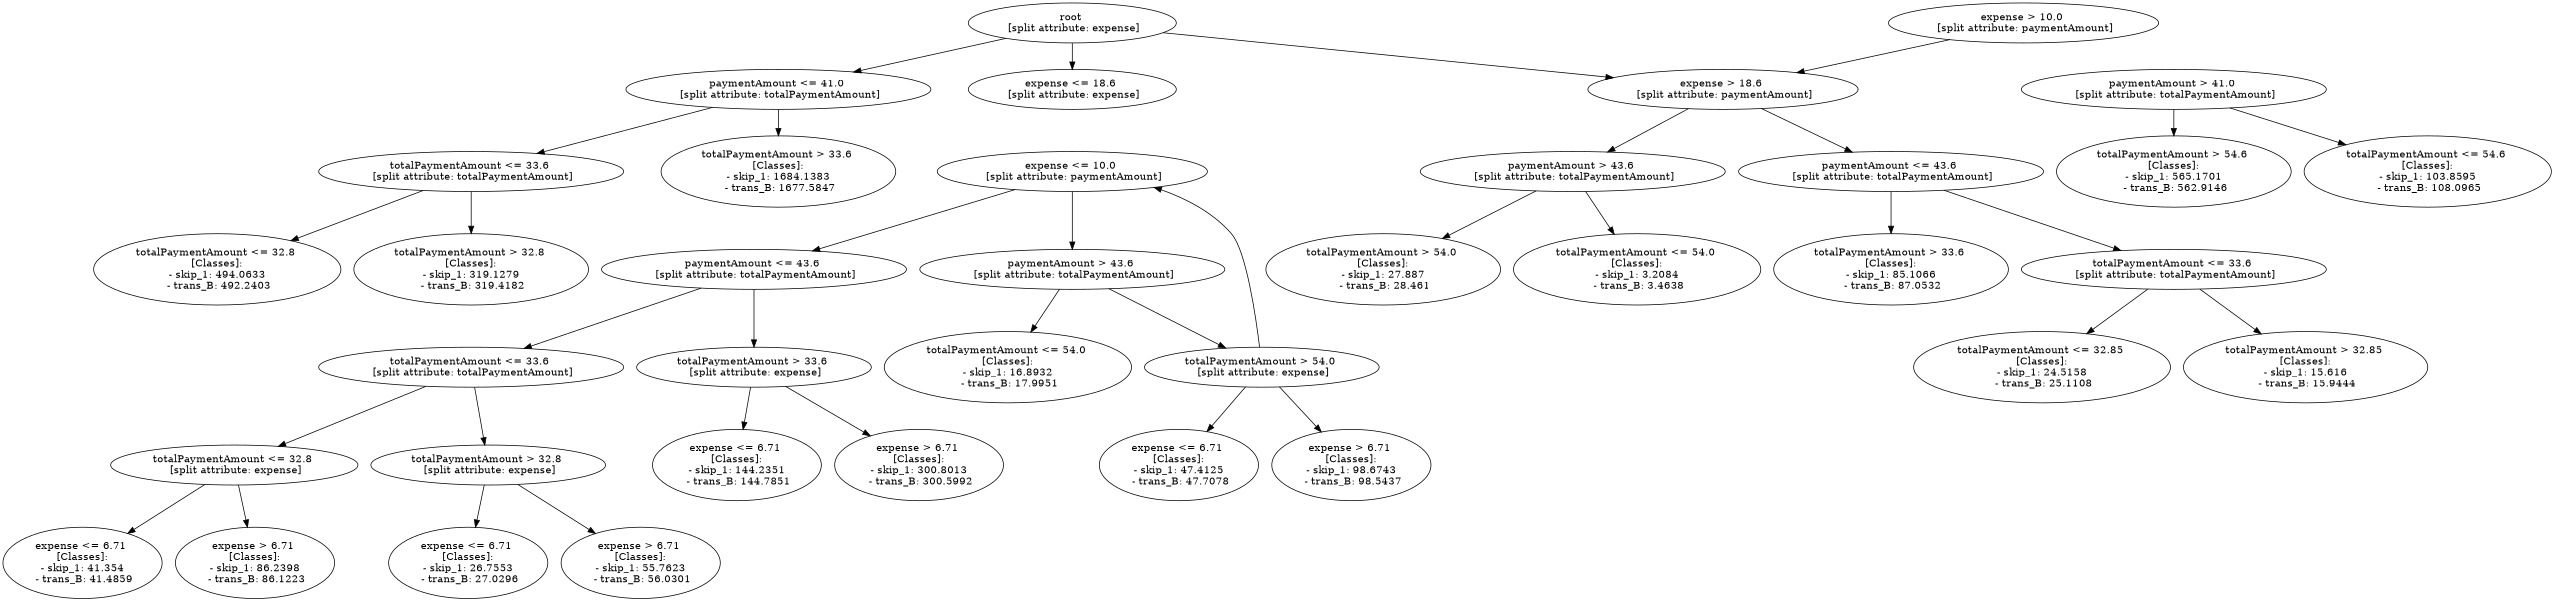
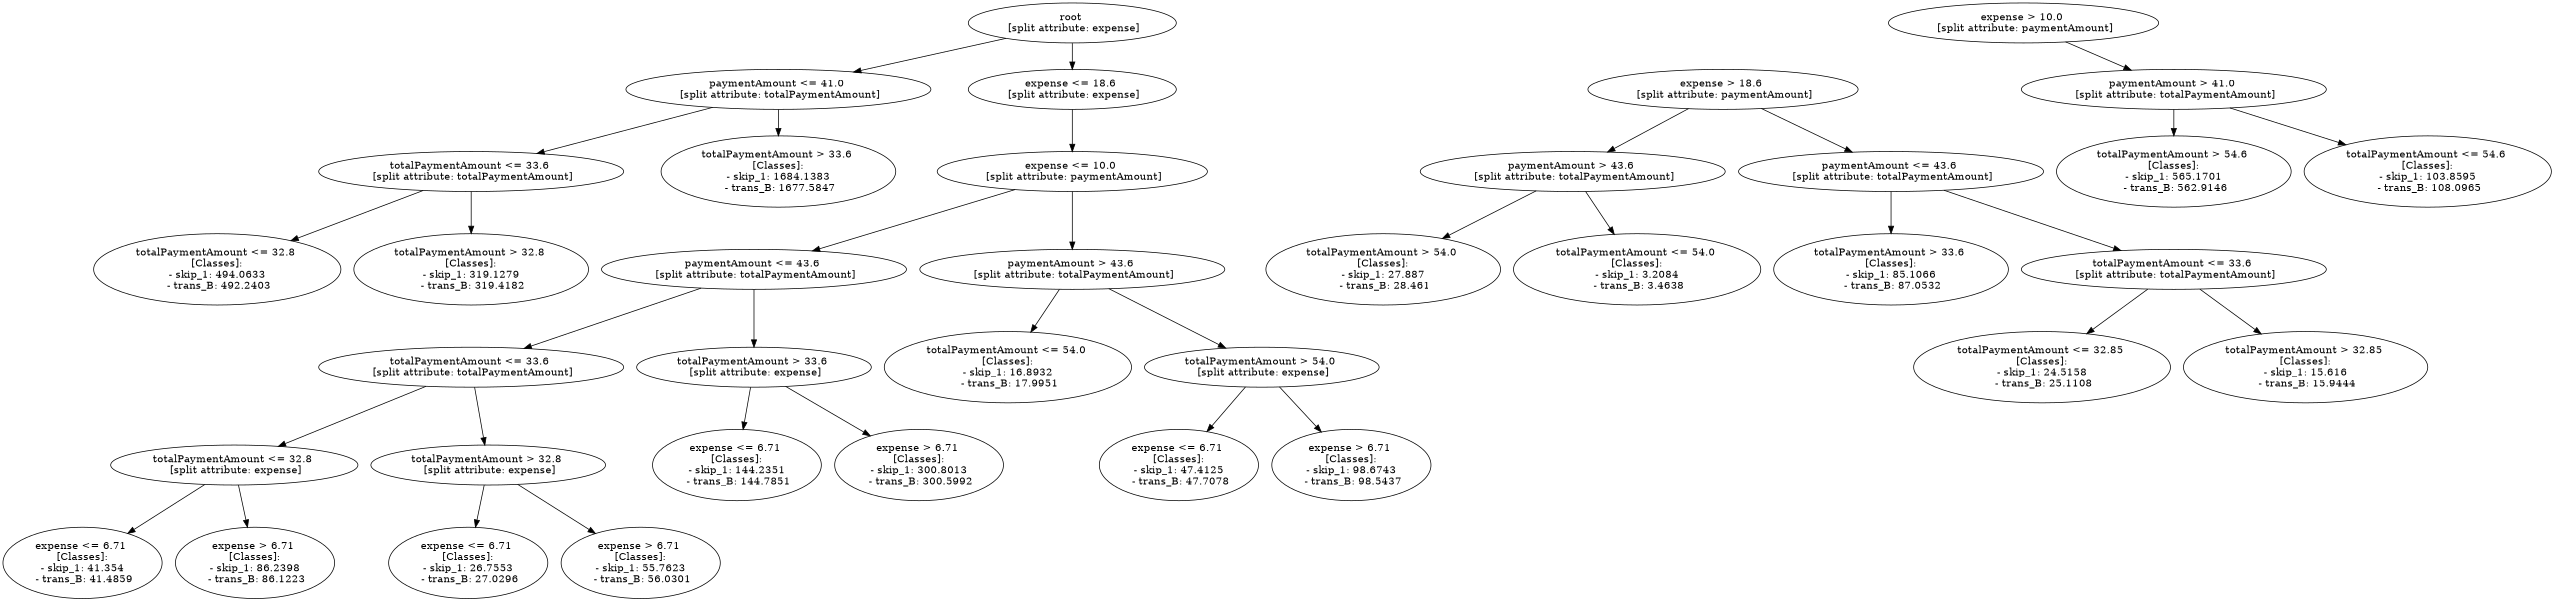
edge "root [split attribute: expense]" -> "expense > 18.6 [split attribute: paymentAmount]": removed
edge "expense > 10.0 [split attribute: paymentAmount]" -> "expense > 18.6 [split attribute: paymentAmount]": now "expense > 10.0 [split attribute: paymentAmount]" -> "paymentAmount > 41.0 [split attribute: totalPaymentAmount]"
edge "totalPaymentAmount > 54.0 [split attribute: expense]" -> "expense <= 10.0 [split attribute: paymentAmount]": now "expense <= 18.6 [split attribute: expense]" -> "expense <= 10.0 [split attribute: paymentAmount]"
